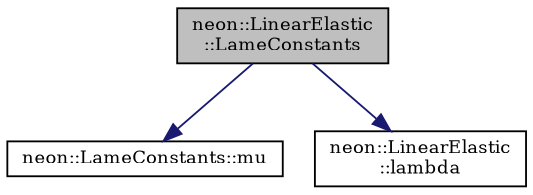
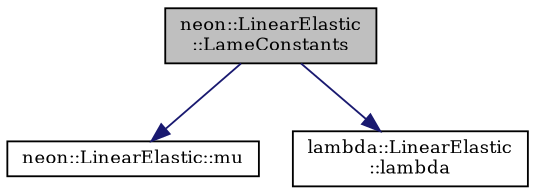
node "neon::LameConstants::mu": label "neon::LameConstants::mu" -> "neon::LinearElastic::mu"
node "neon::LinearElastic ::lambda": label "neon::LinearElastic ::lambda" -> "lambda::LinearElastic ::lambda"
